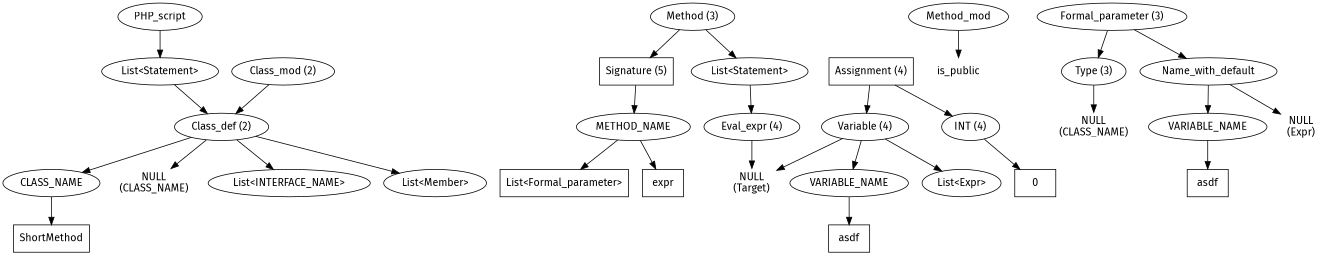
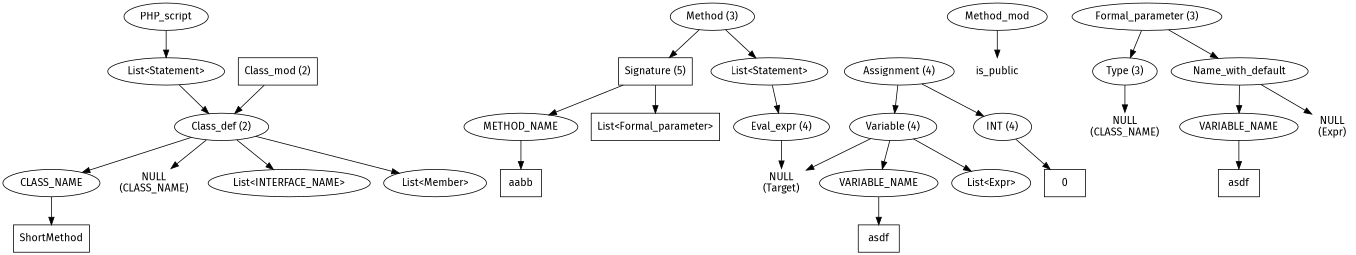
node "Class_mod (2)": shape ellipse -> box
node "Assignment (4)": shape box -> ellipse
edge "METHOD_NAME" -> "List<Formal_parameter>": now "Signature (5)" -> "List<Formal_parameter>"
node "expr": label "expr" -> "aabb"
